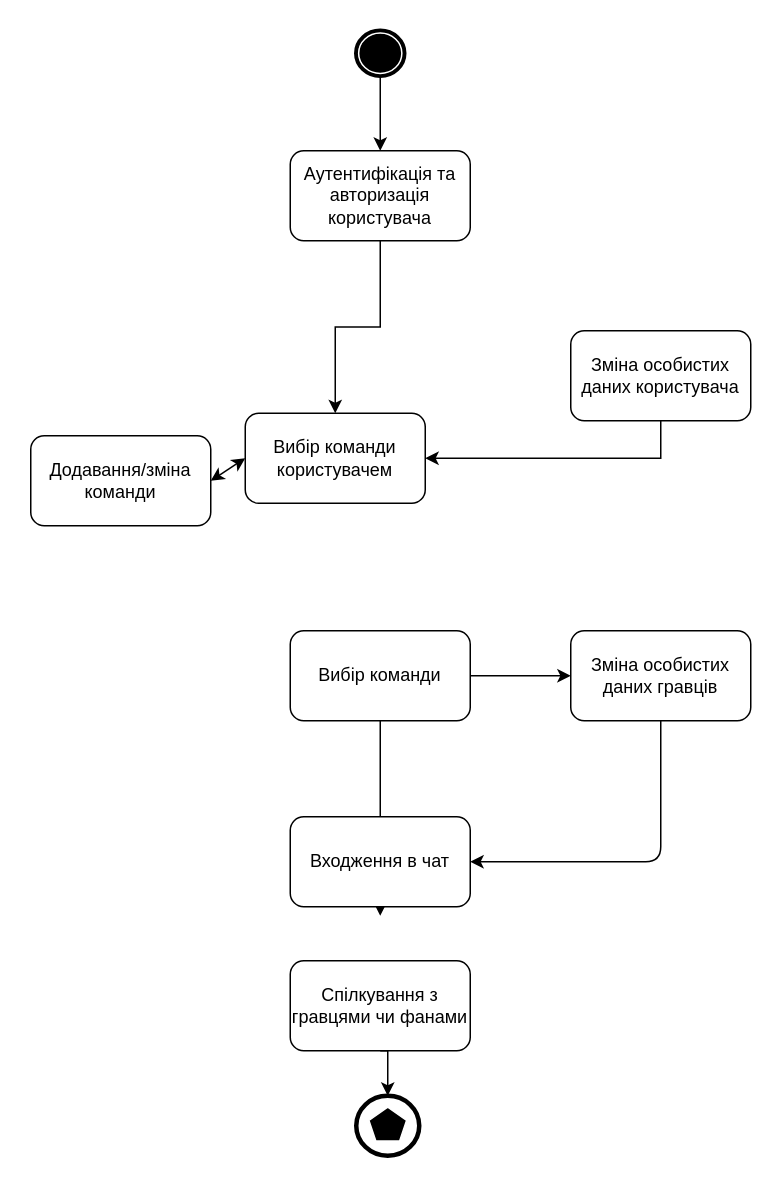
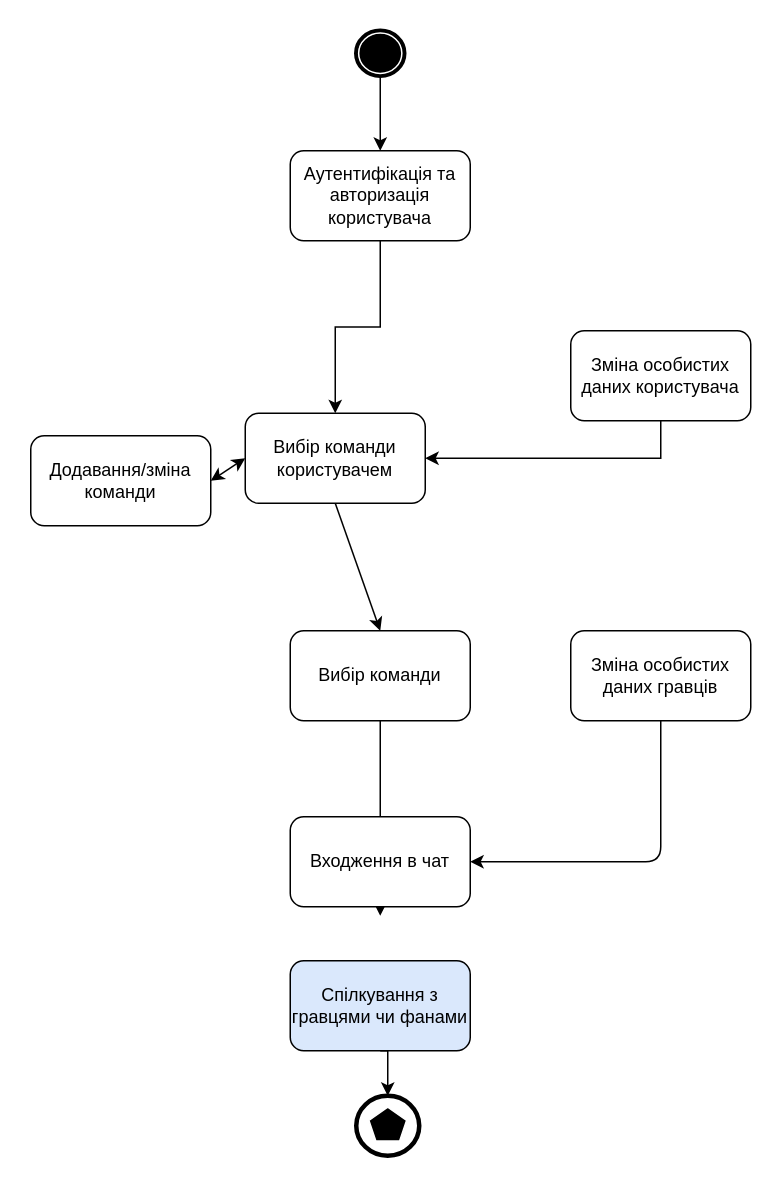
edge "Вибір команди користувачем" -> "Вибір команди": added
edge "Вибір команди" -> "Зміна особистих даних гравців": removed
node "Спілкування з гравцями чи фанами": fillcolor #ffffff -> #dae8fc
